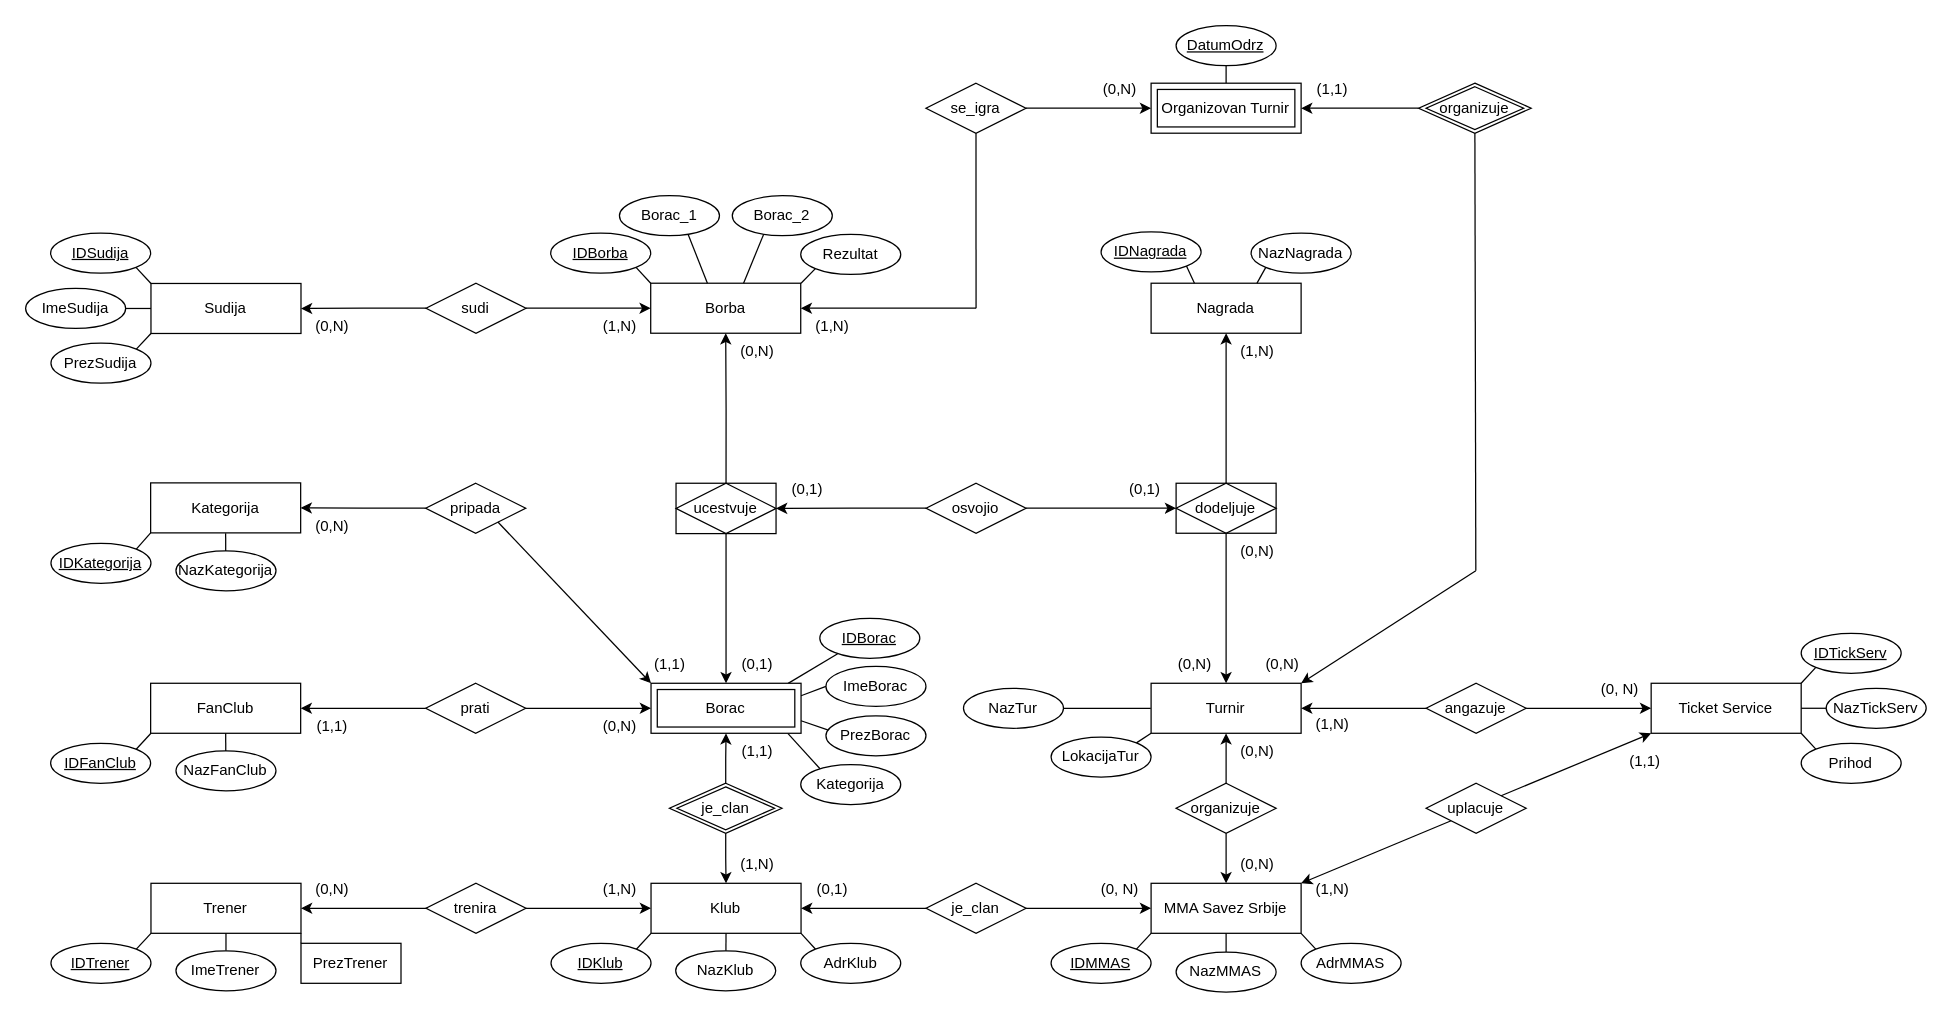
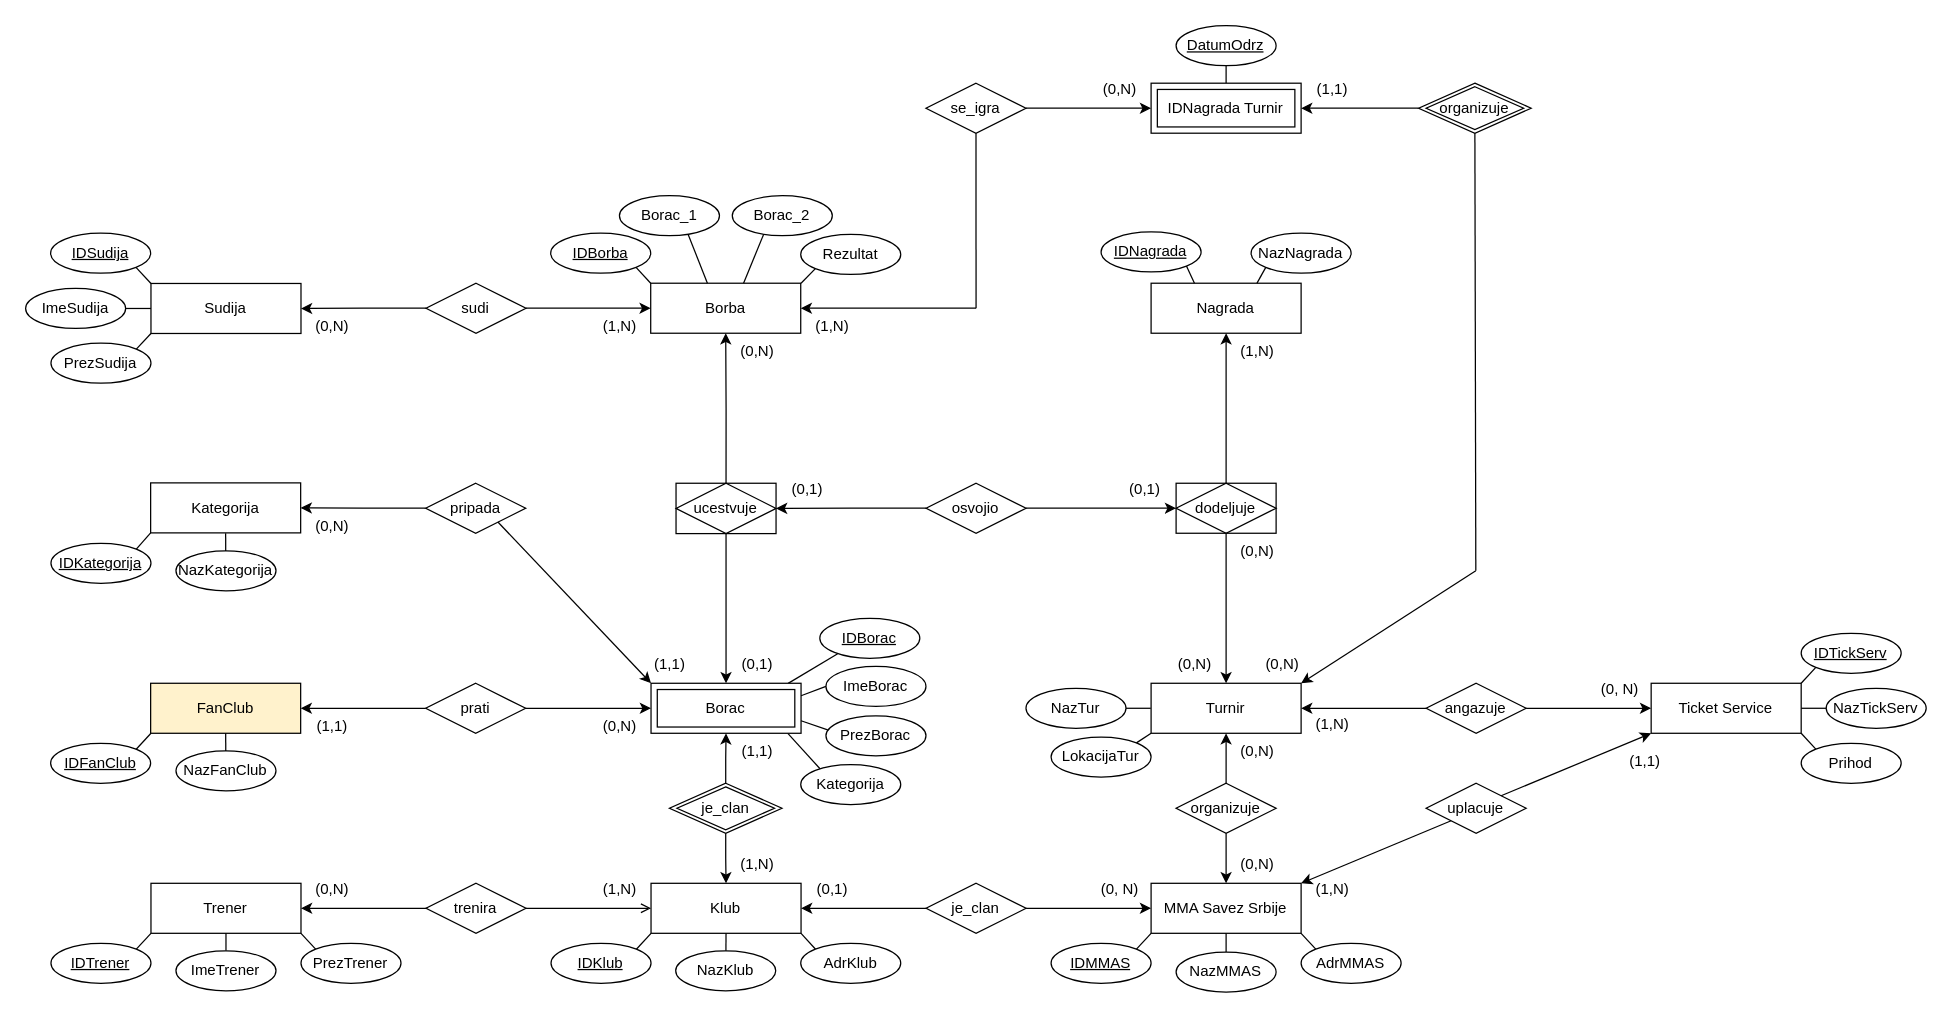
node "Organizovan Turnir": label "Organizovan Turnir" -> "IDNagrada Turnir"
node "FanClub": fillcolor #ffffff -> #fff2cc
node "NazTur": moved (1013, 708) -> (1076, 708)
edge "trenira" -> "Klub": arrowhead classic -> open
node "PrezTrener": shape rectangle -> ellipse
